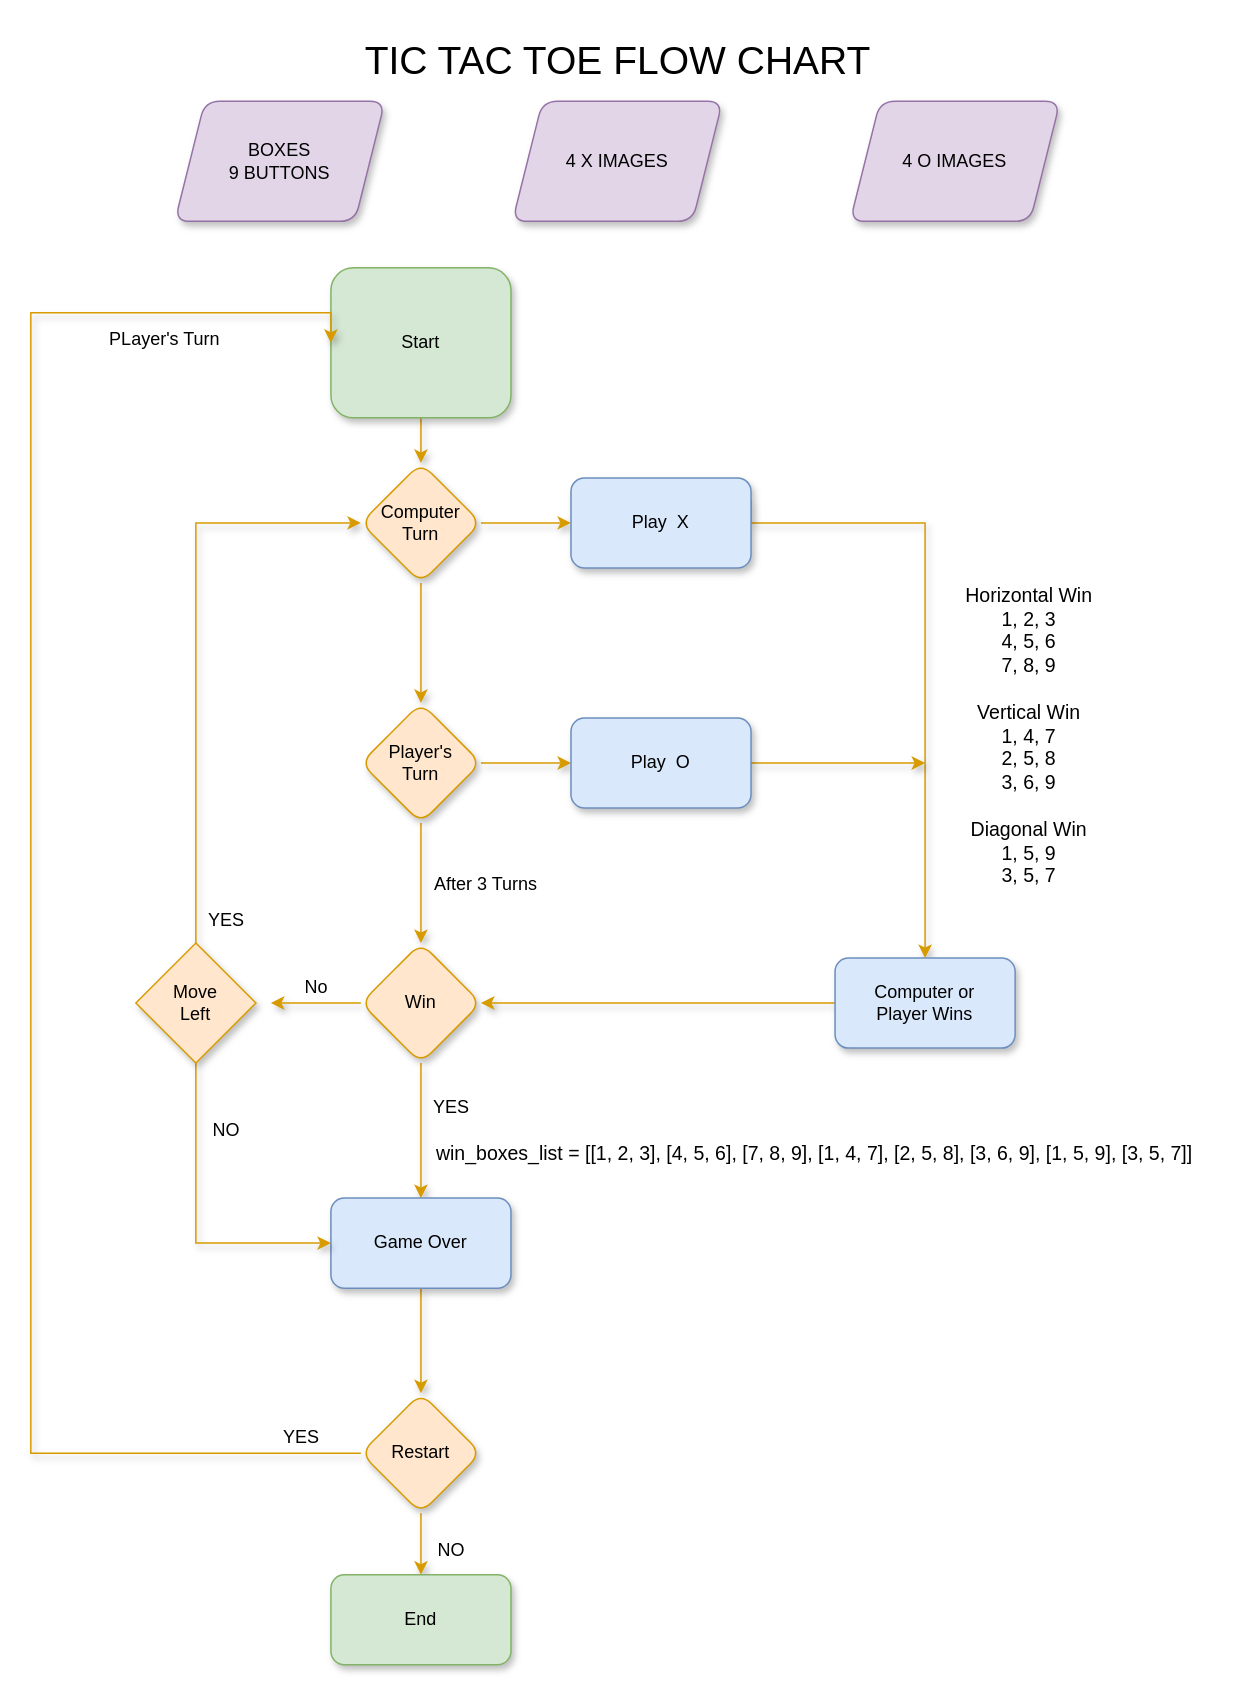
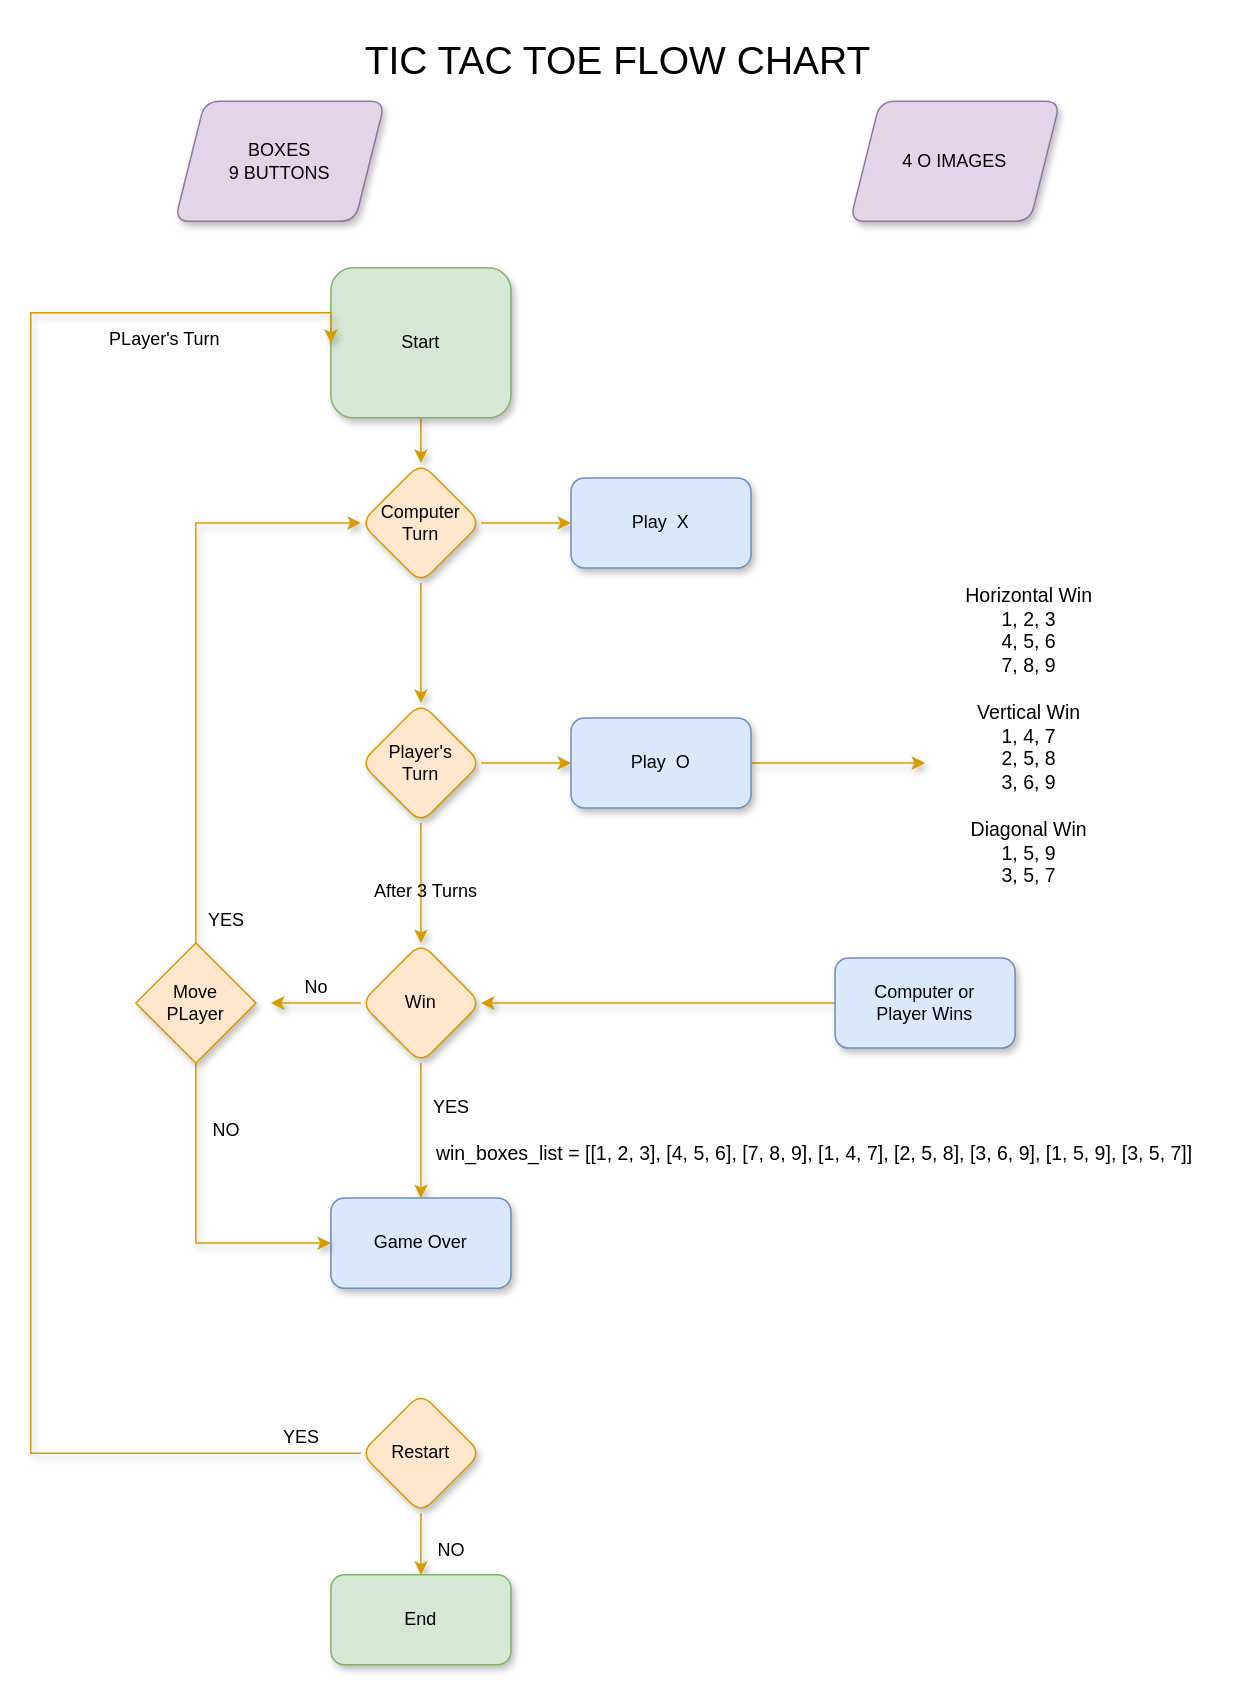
node "4 X IMAGES": removed
edge "Play X" -> "Computer or Player Wins": removed
node "After 3 Turns": moved (485, 884) -> (425, 892)
node "Move Left": label "Move Left" -> "Move PLayer"
edge "Game Over" -> "Restart": removed
